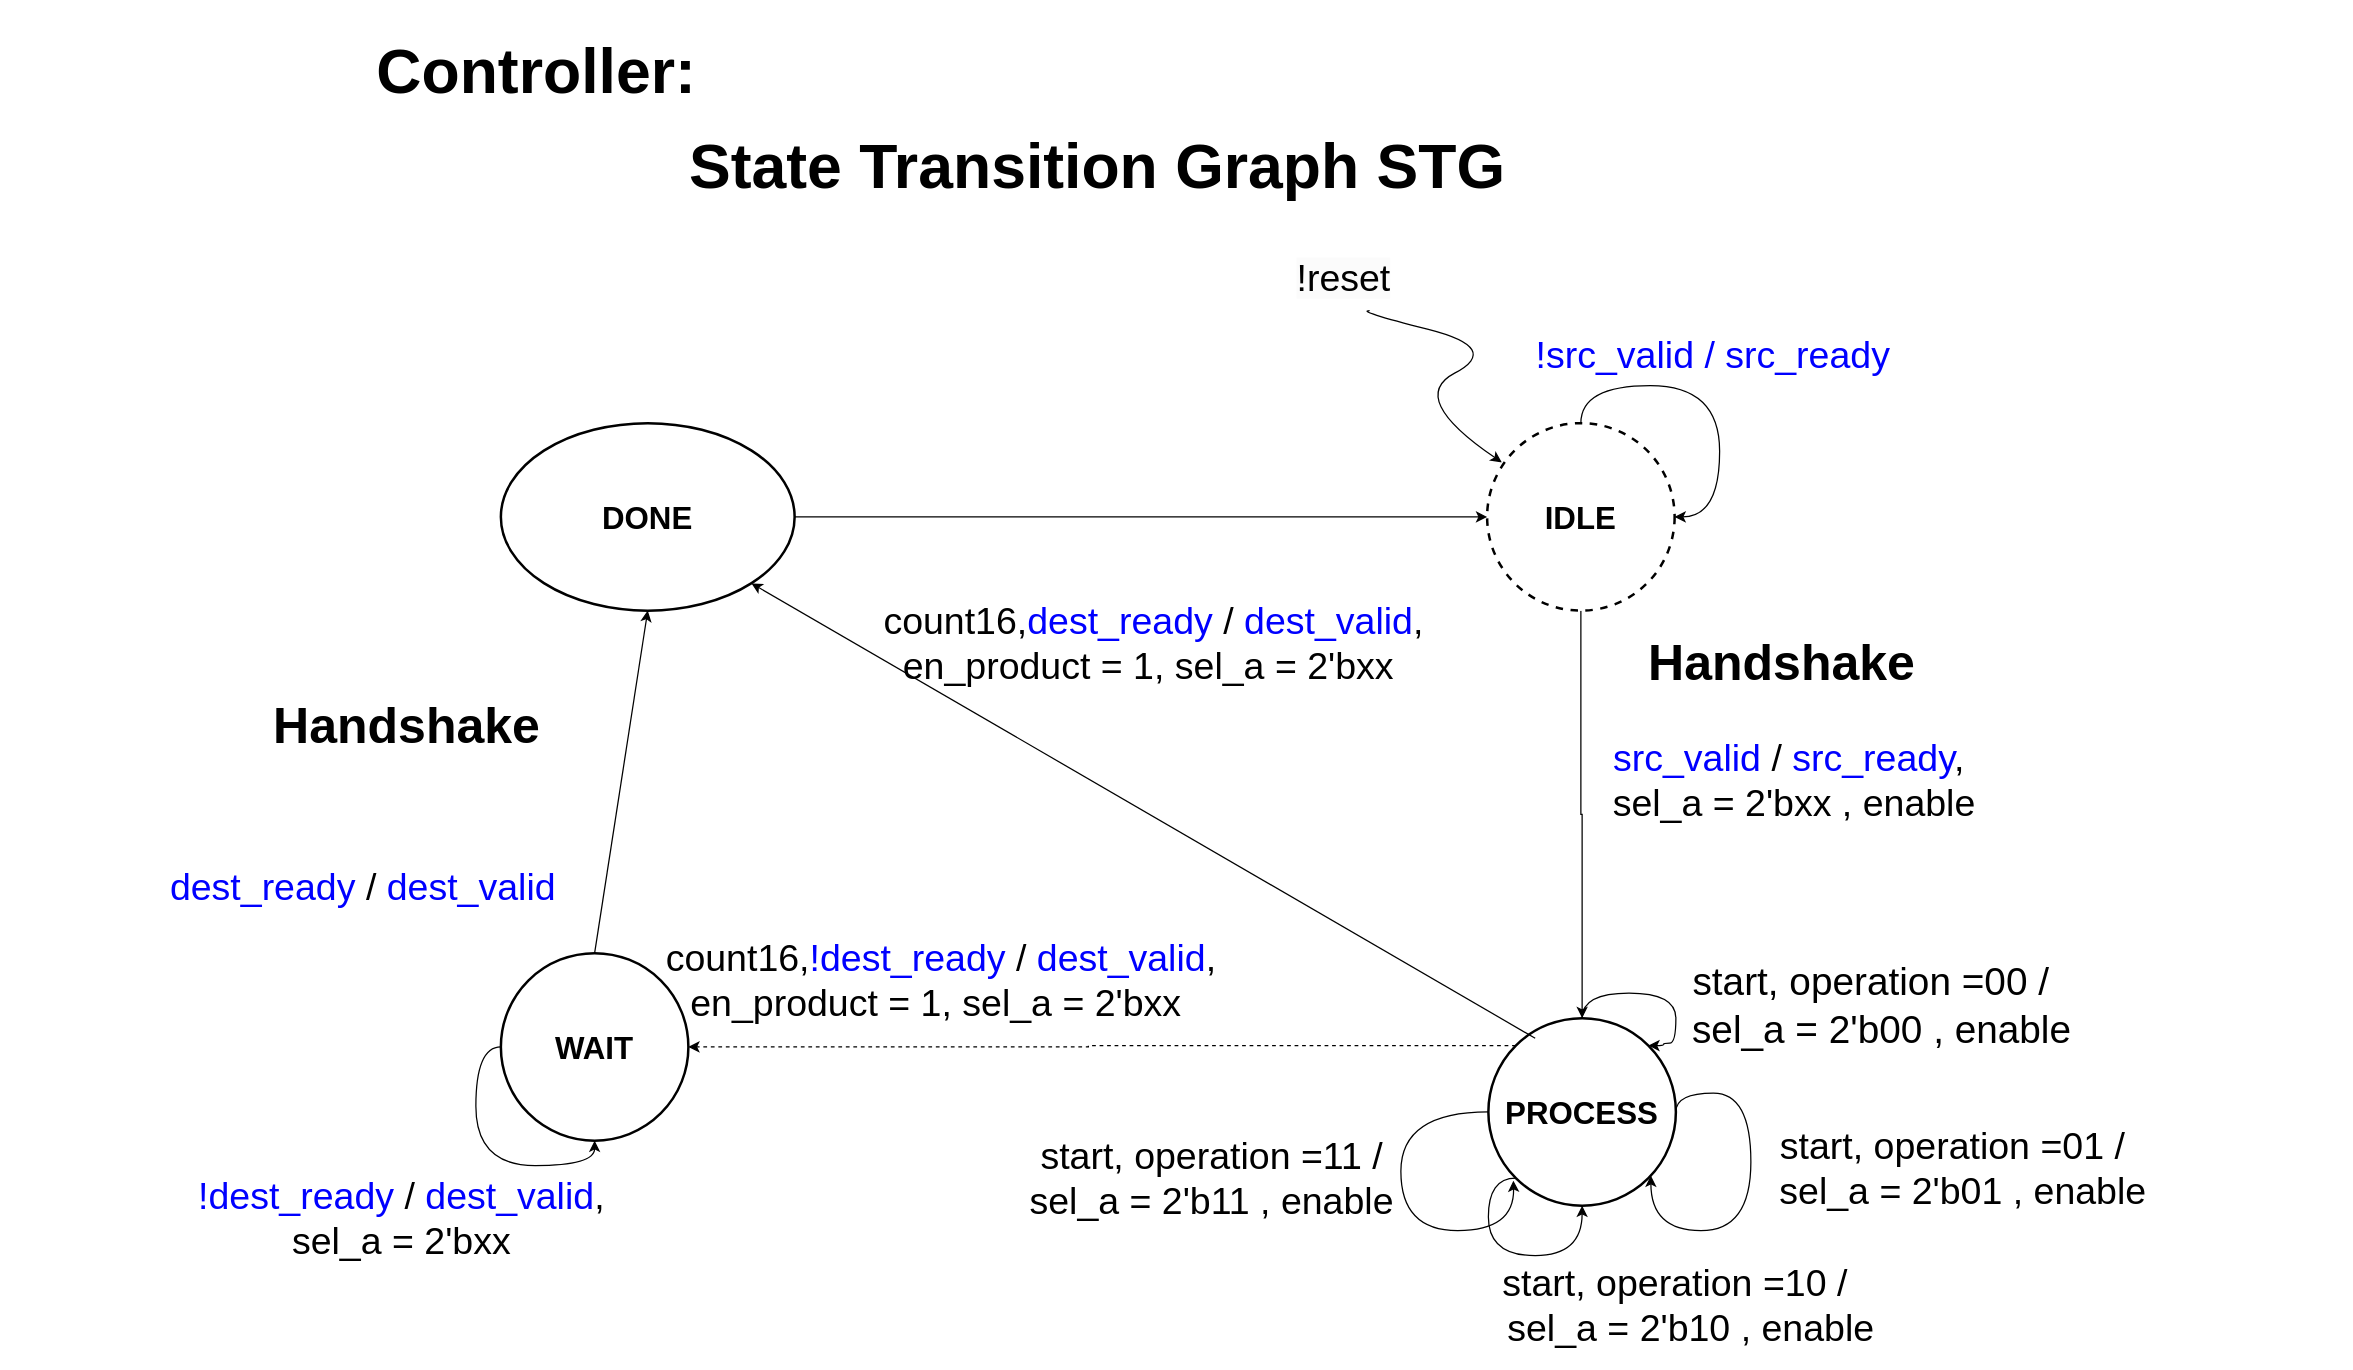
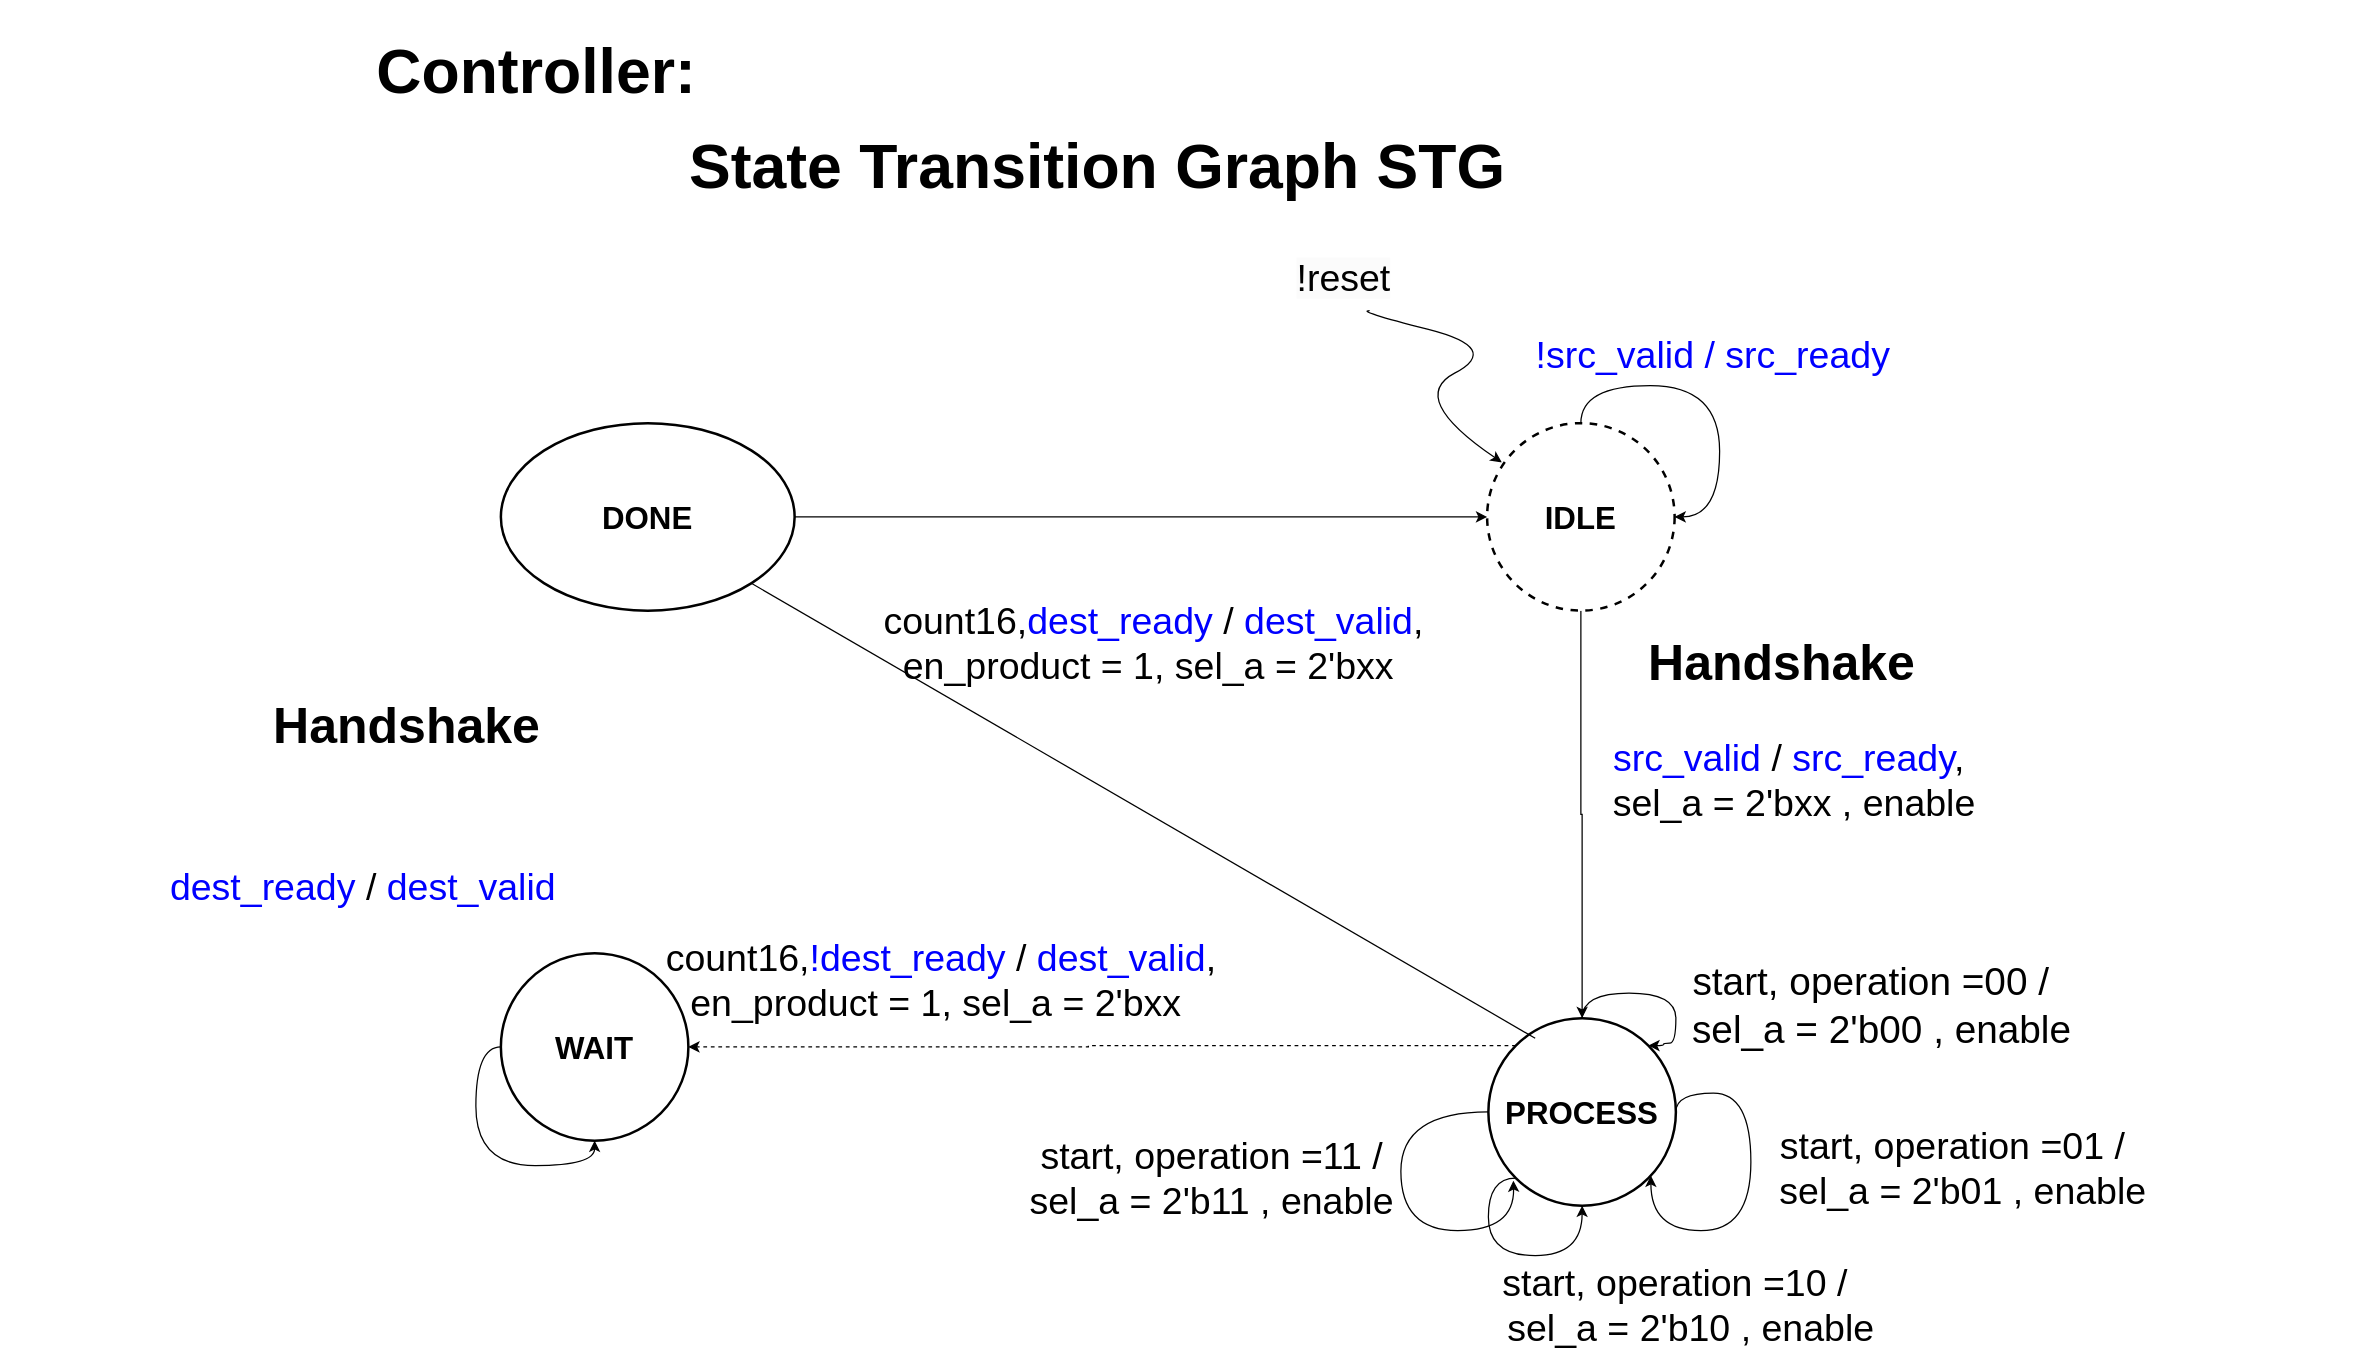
edge "start, operation =00 / sel_a = 2'b00 , enable" -> "DONE": arrowhead classic -> none
edge "WAIT" -> "DONE": removed
node "!dest_ready / dest_valid, sel_a = 2'bxx": removed
